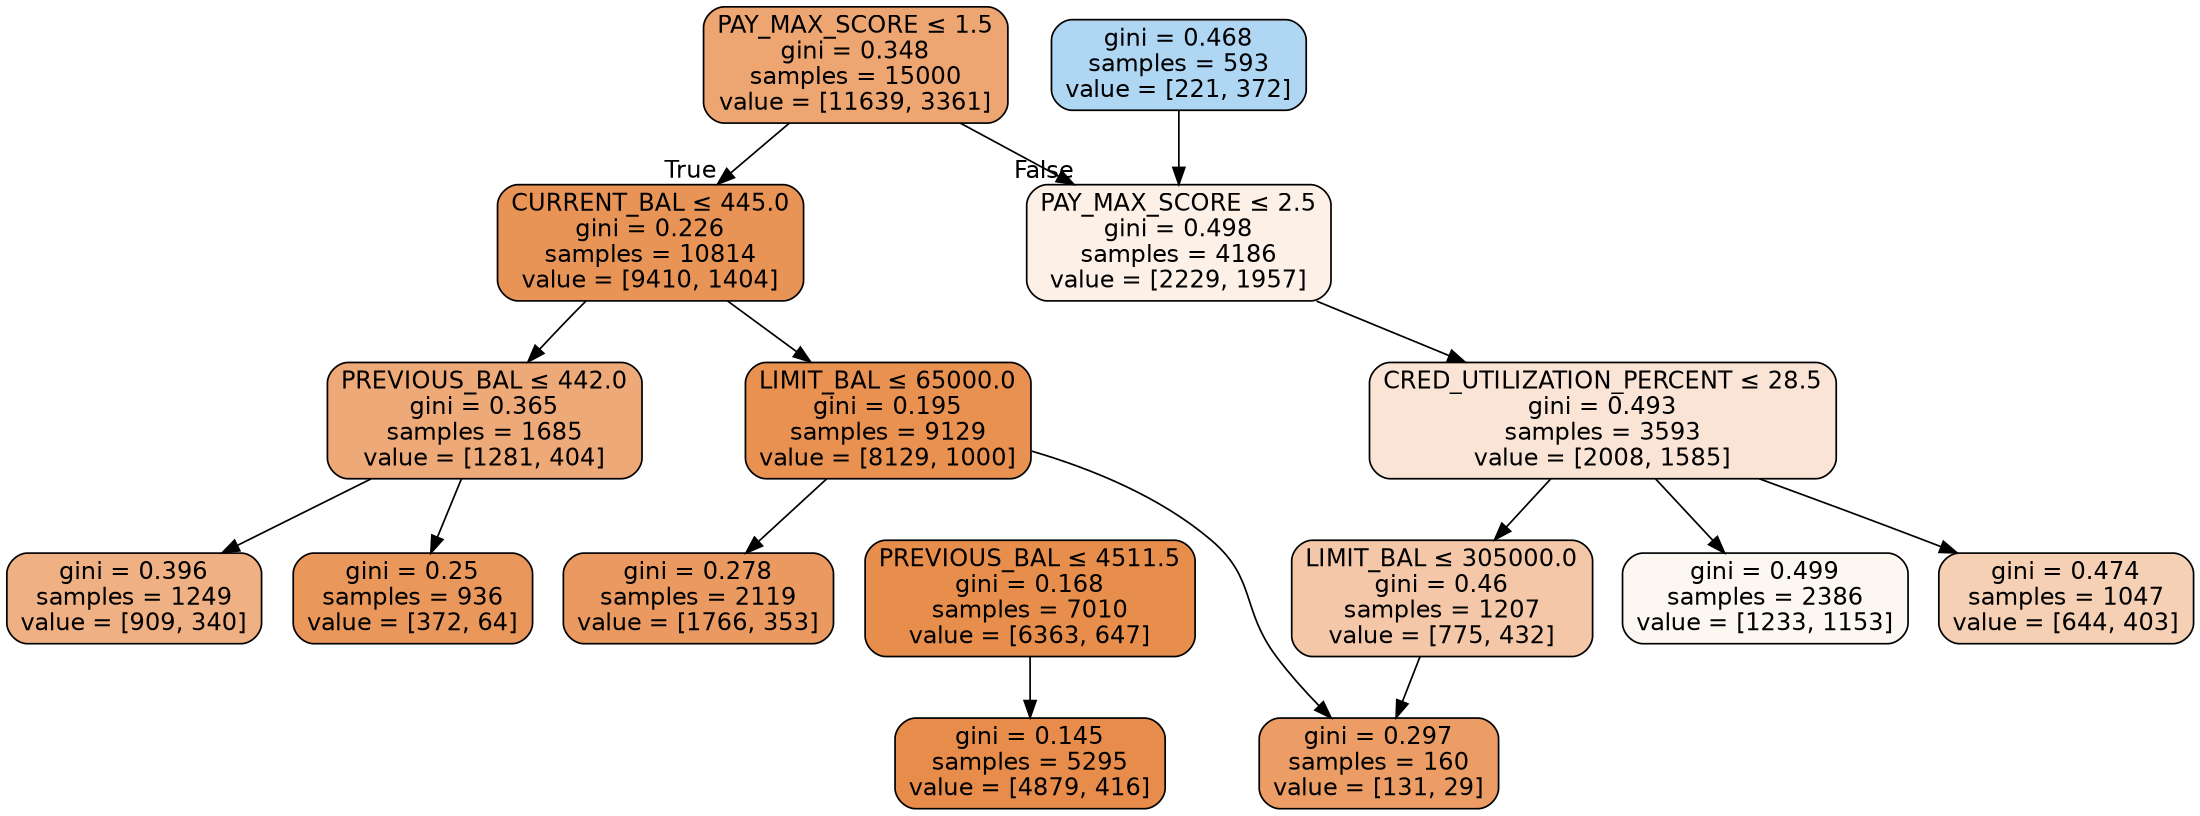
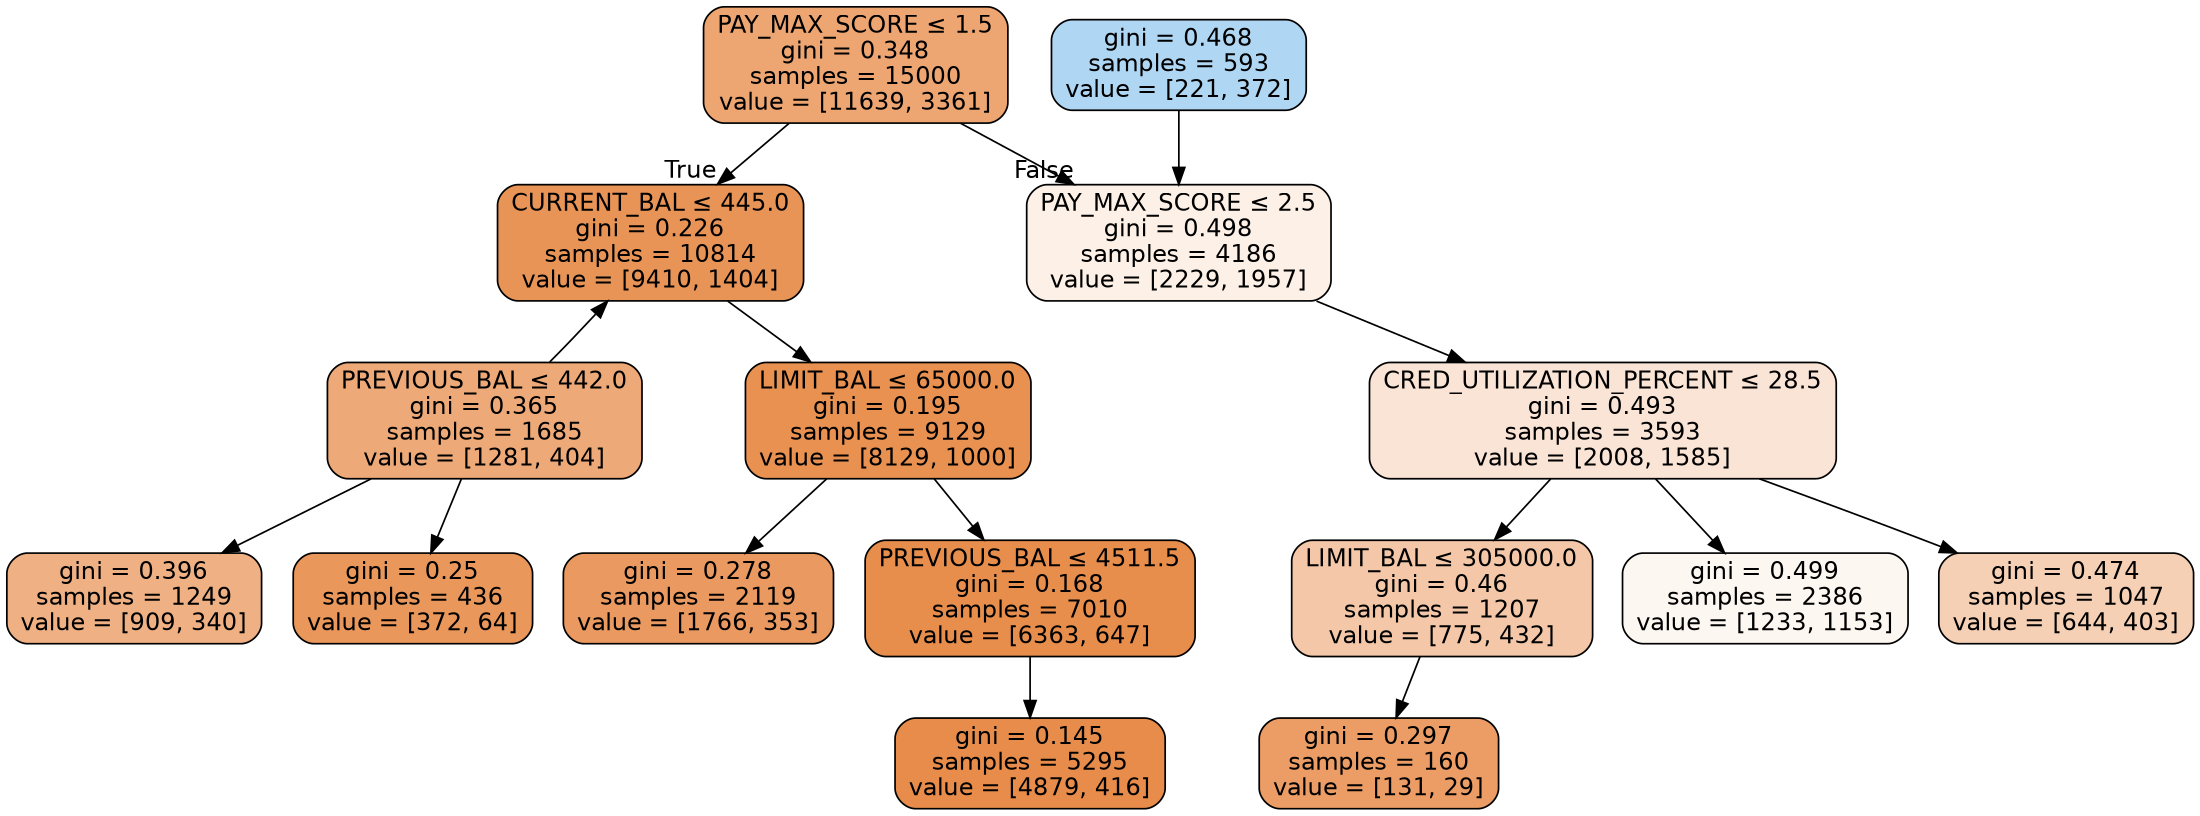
edge "CURRENT_BAL ≤ 445.0" -> "PREVIOUS_BAL ≤ 442.0": reversed
edge "LIMIT_BAL ≤ 65000.0" -> "gini = 0.297": now "LIMIT_BAL ≤ 65000.0" -> "PREVIOUS_BAL ≤ 4511.5"
node "gini = 0.25": text "samples = 936" -> "samples = 436"
